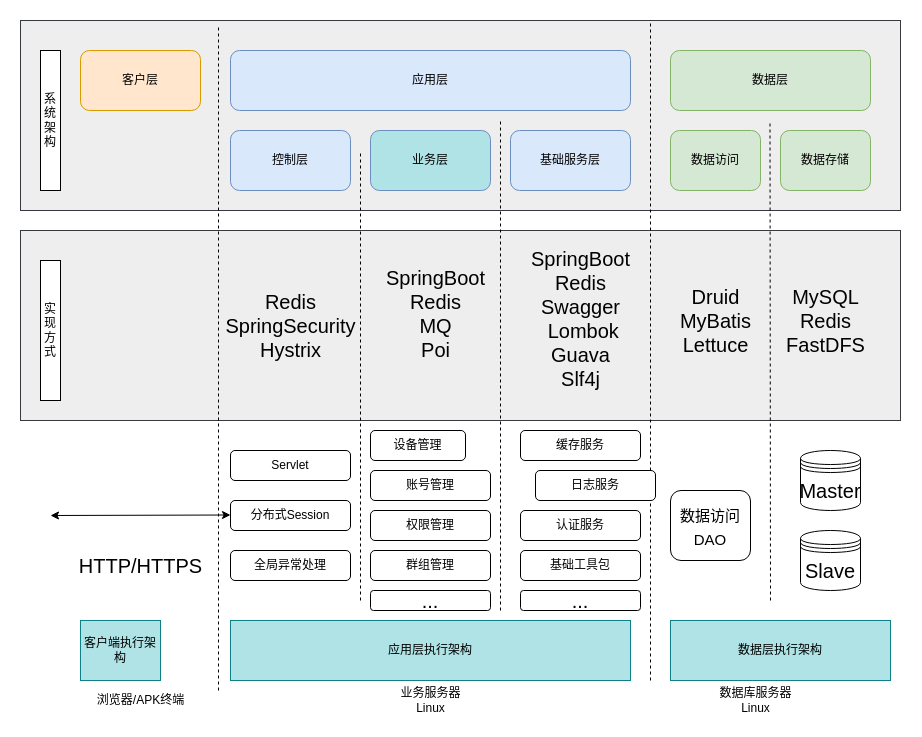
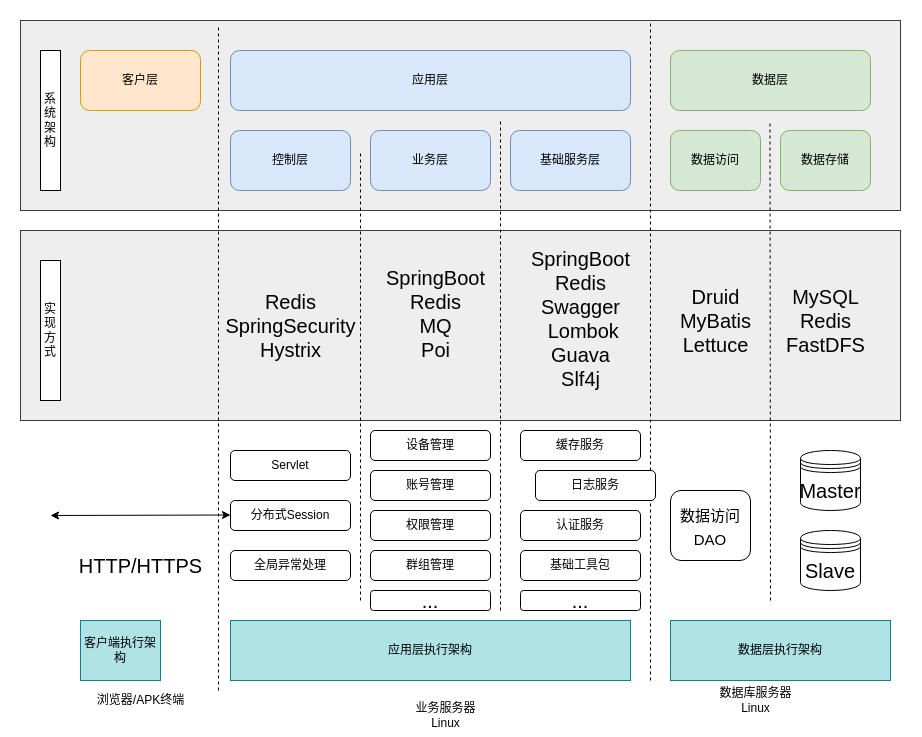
node "业务层": fillcolor #b0e3e6 -> #dae8fc
node "设备管理": size 95x30 -> 120x30
node "业务服务器 Linux": moved (431, 701) -> (446, 716)
